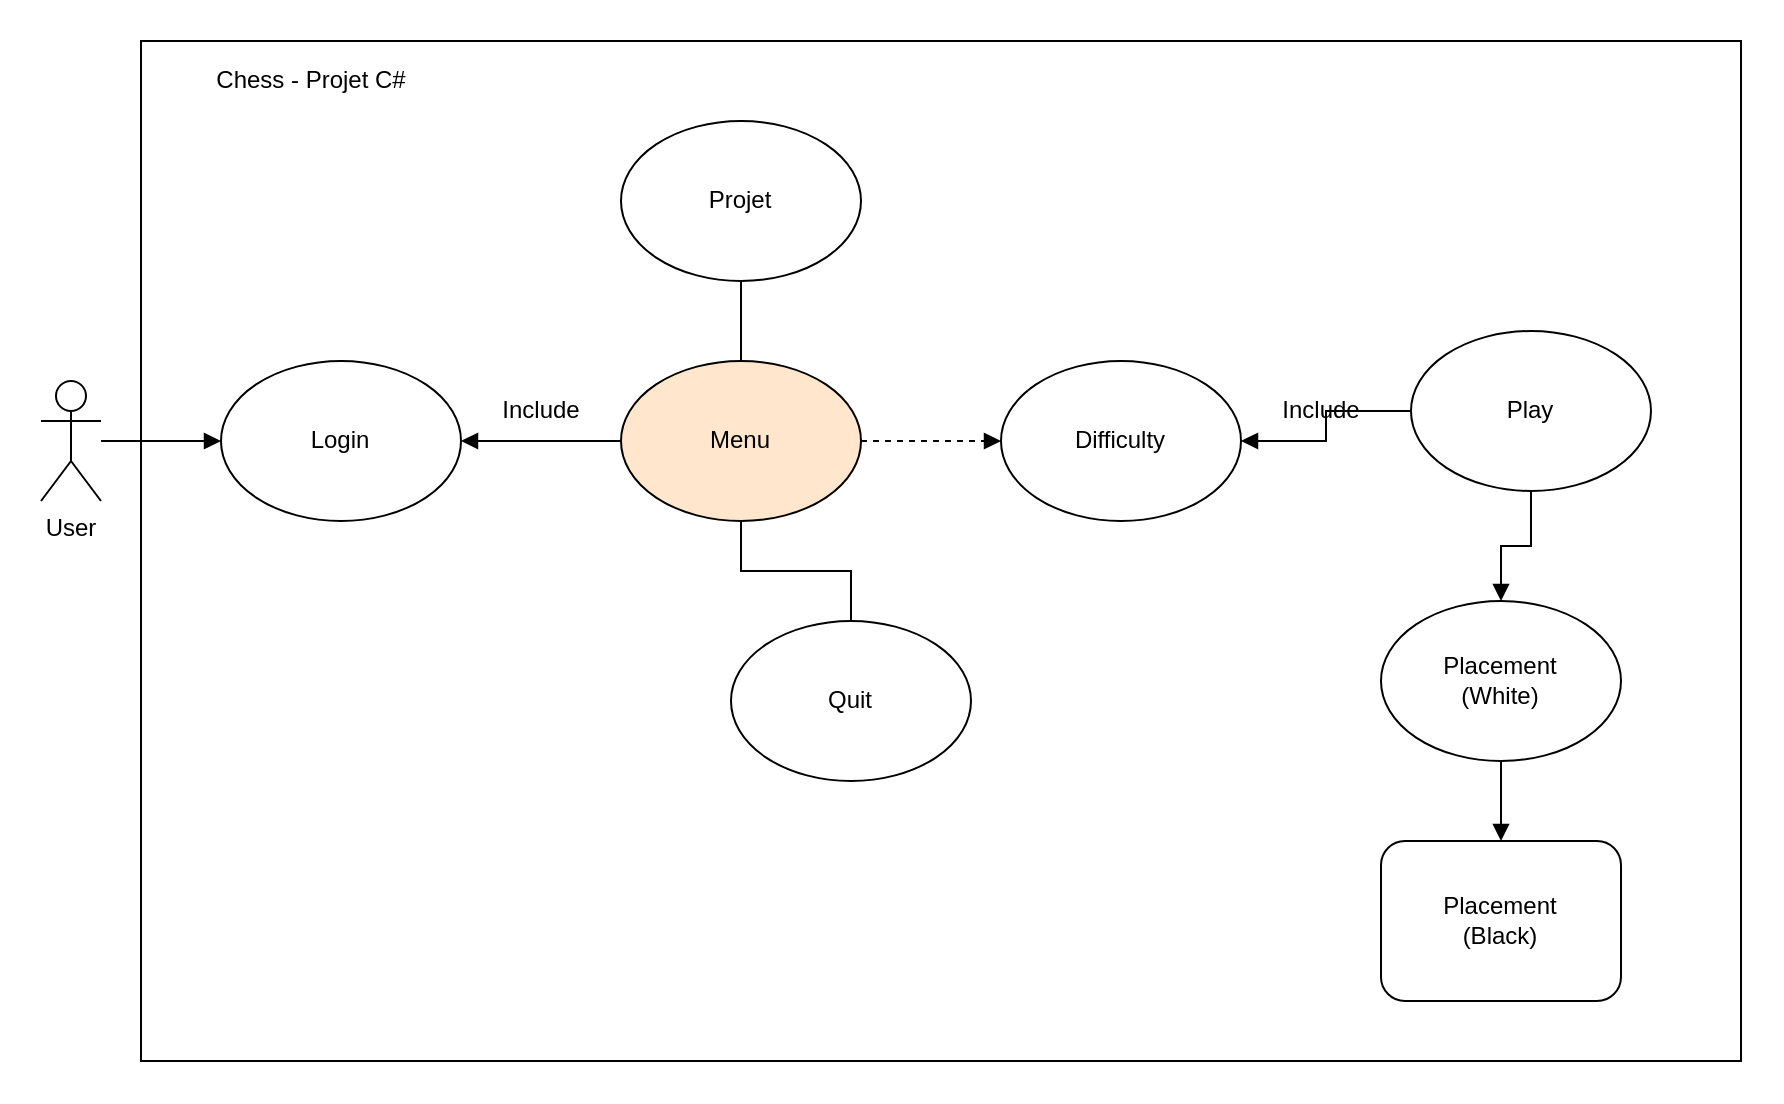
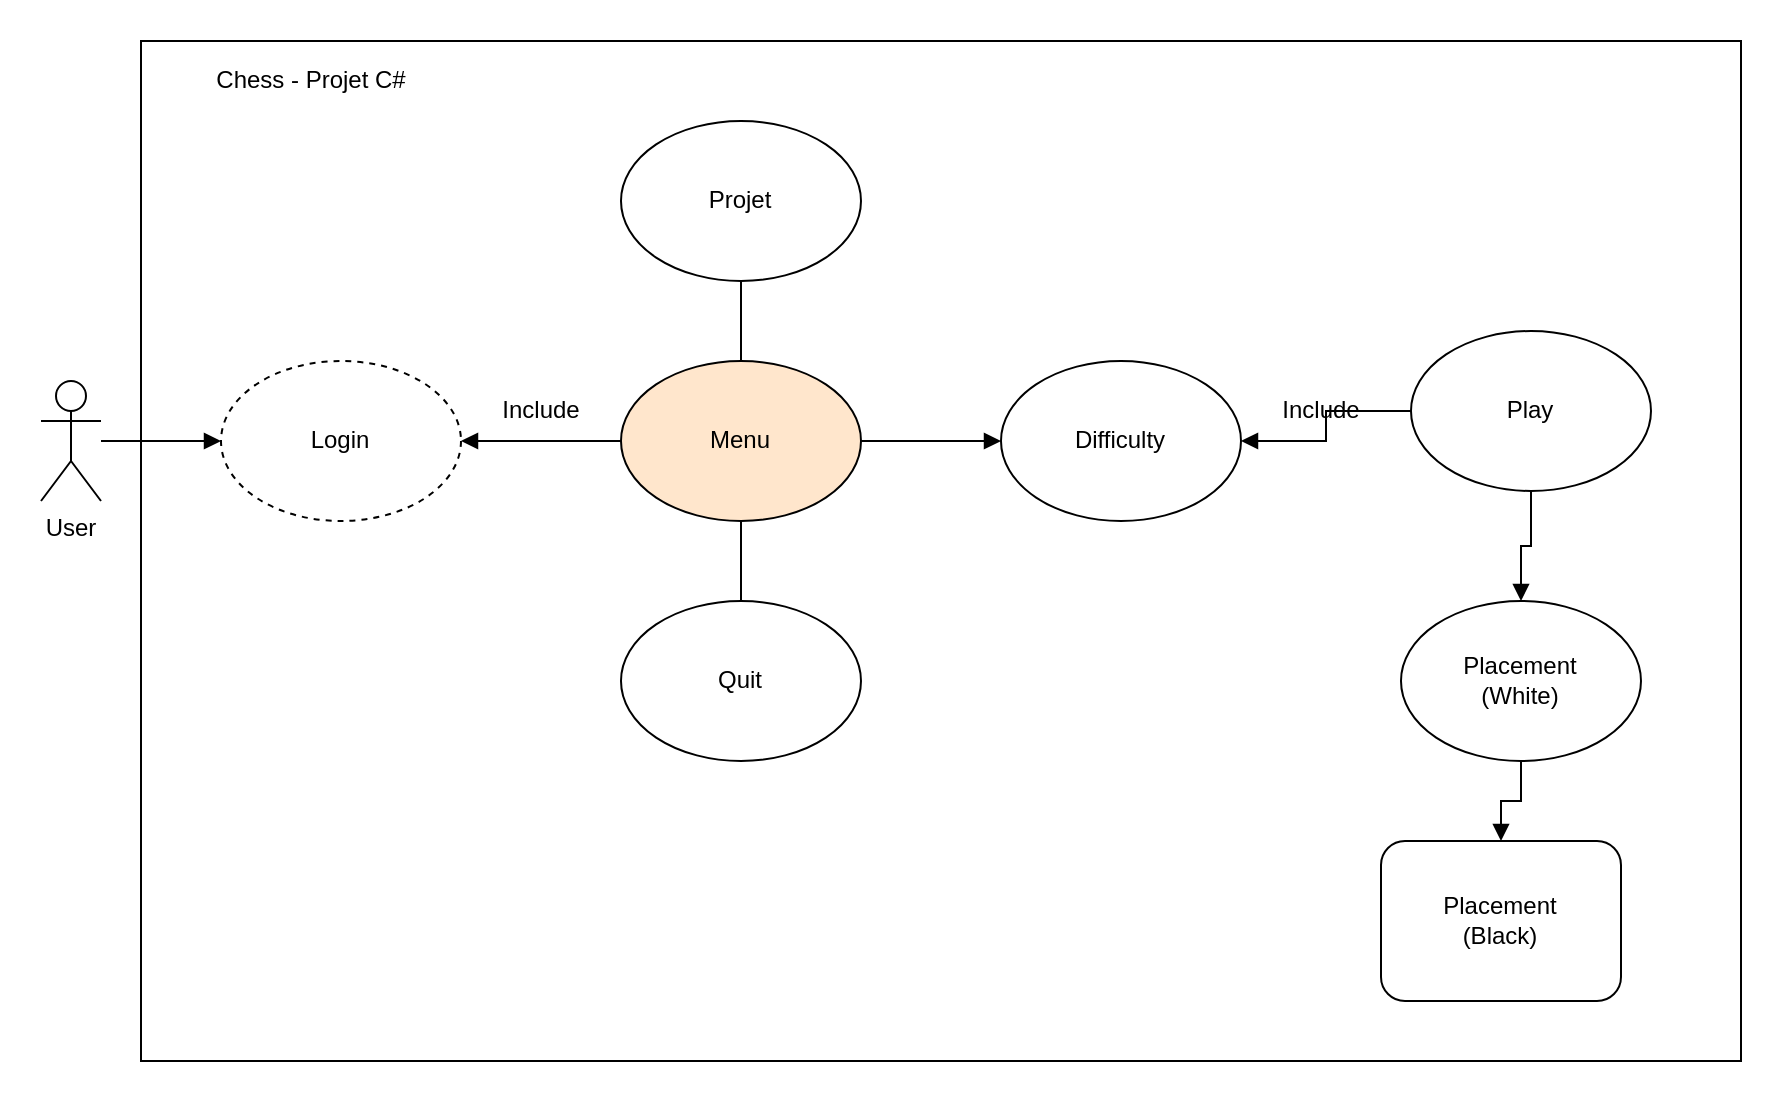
node "Login": style solid -> dashed
edge "Menu" -> "Difficulty": style dashed -> solid
node "Placement (White)": moved (1501, 681) -> (1521, 681)
node "Quit": moved (851, 701) -> (741, 681)
